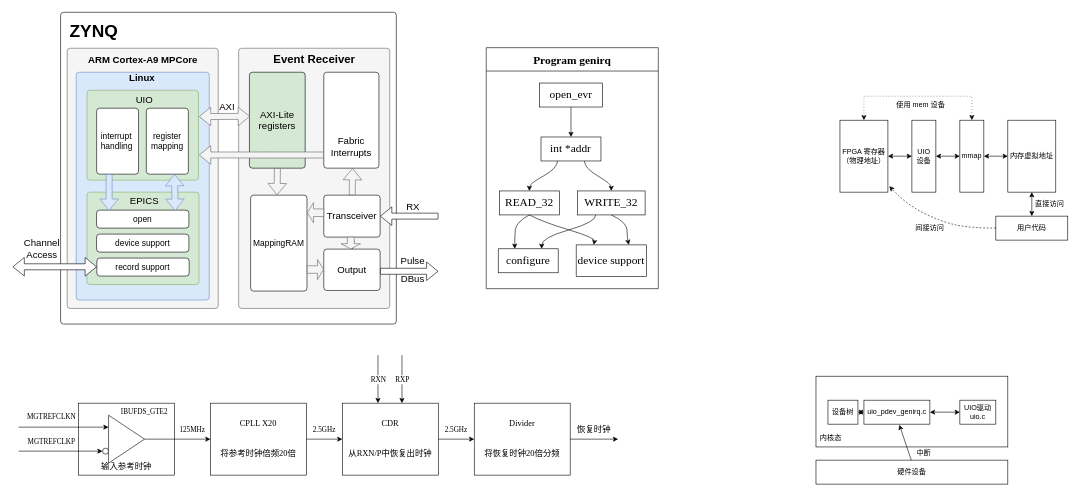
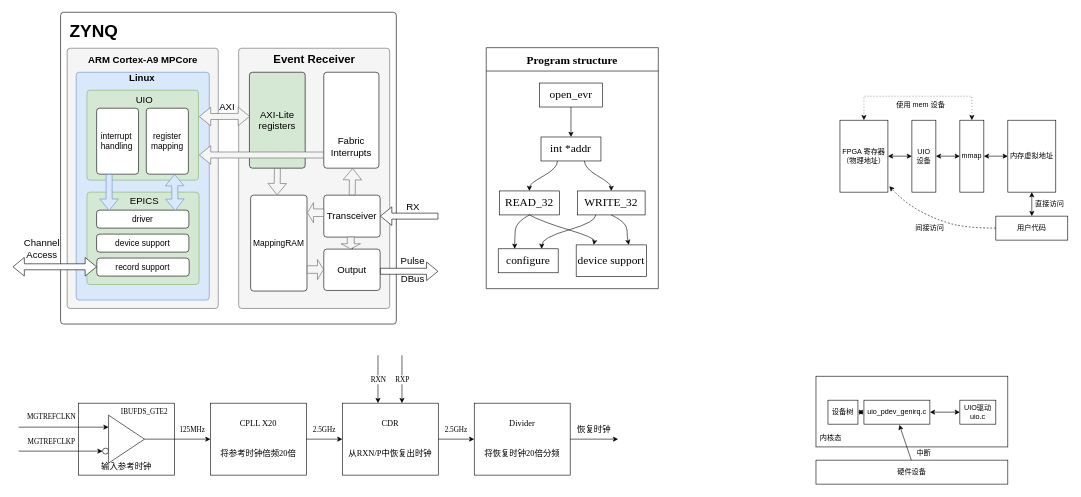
node "Program genirq": label "Program genirq" -> "Program structure"
node "open": label "open" -> "driver"
